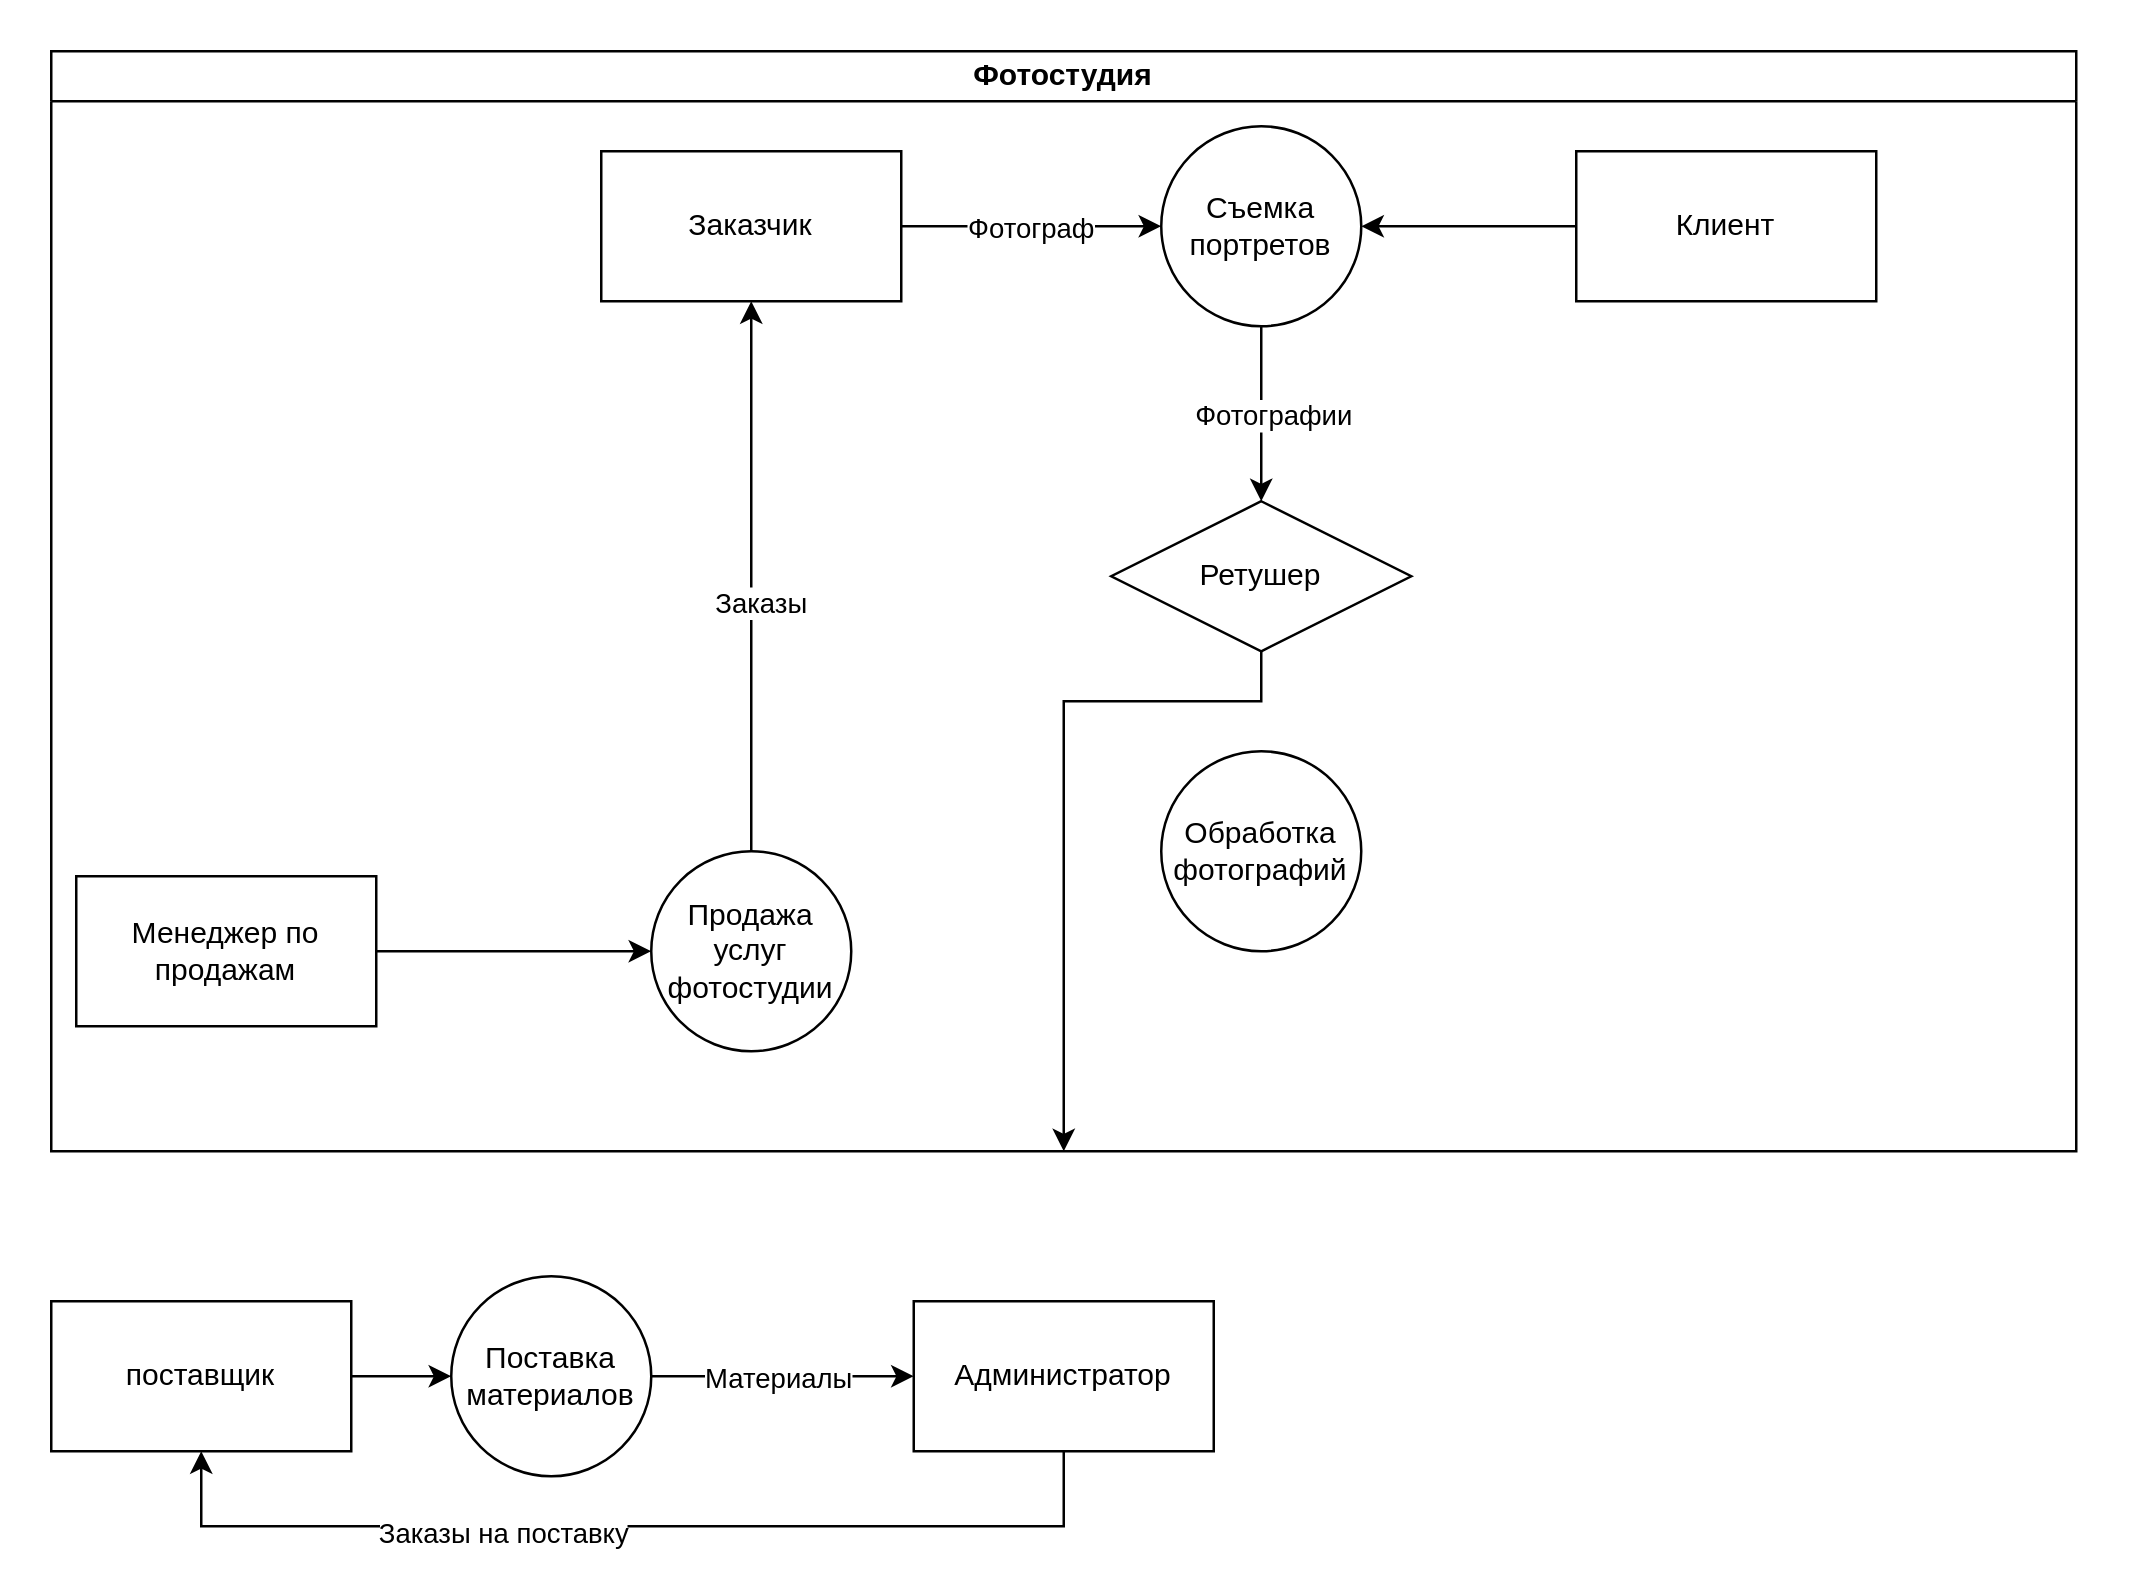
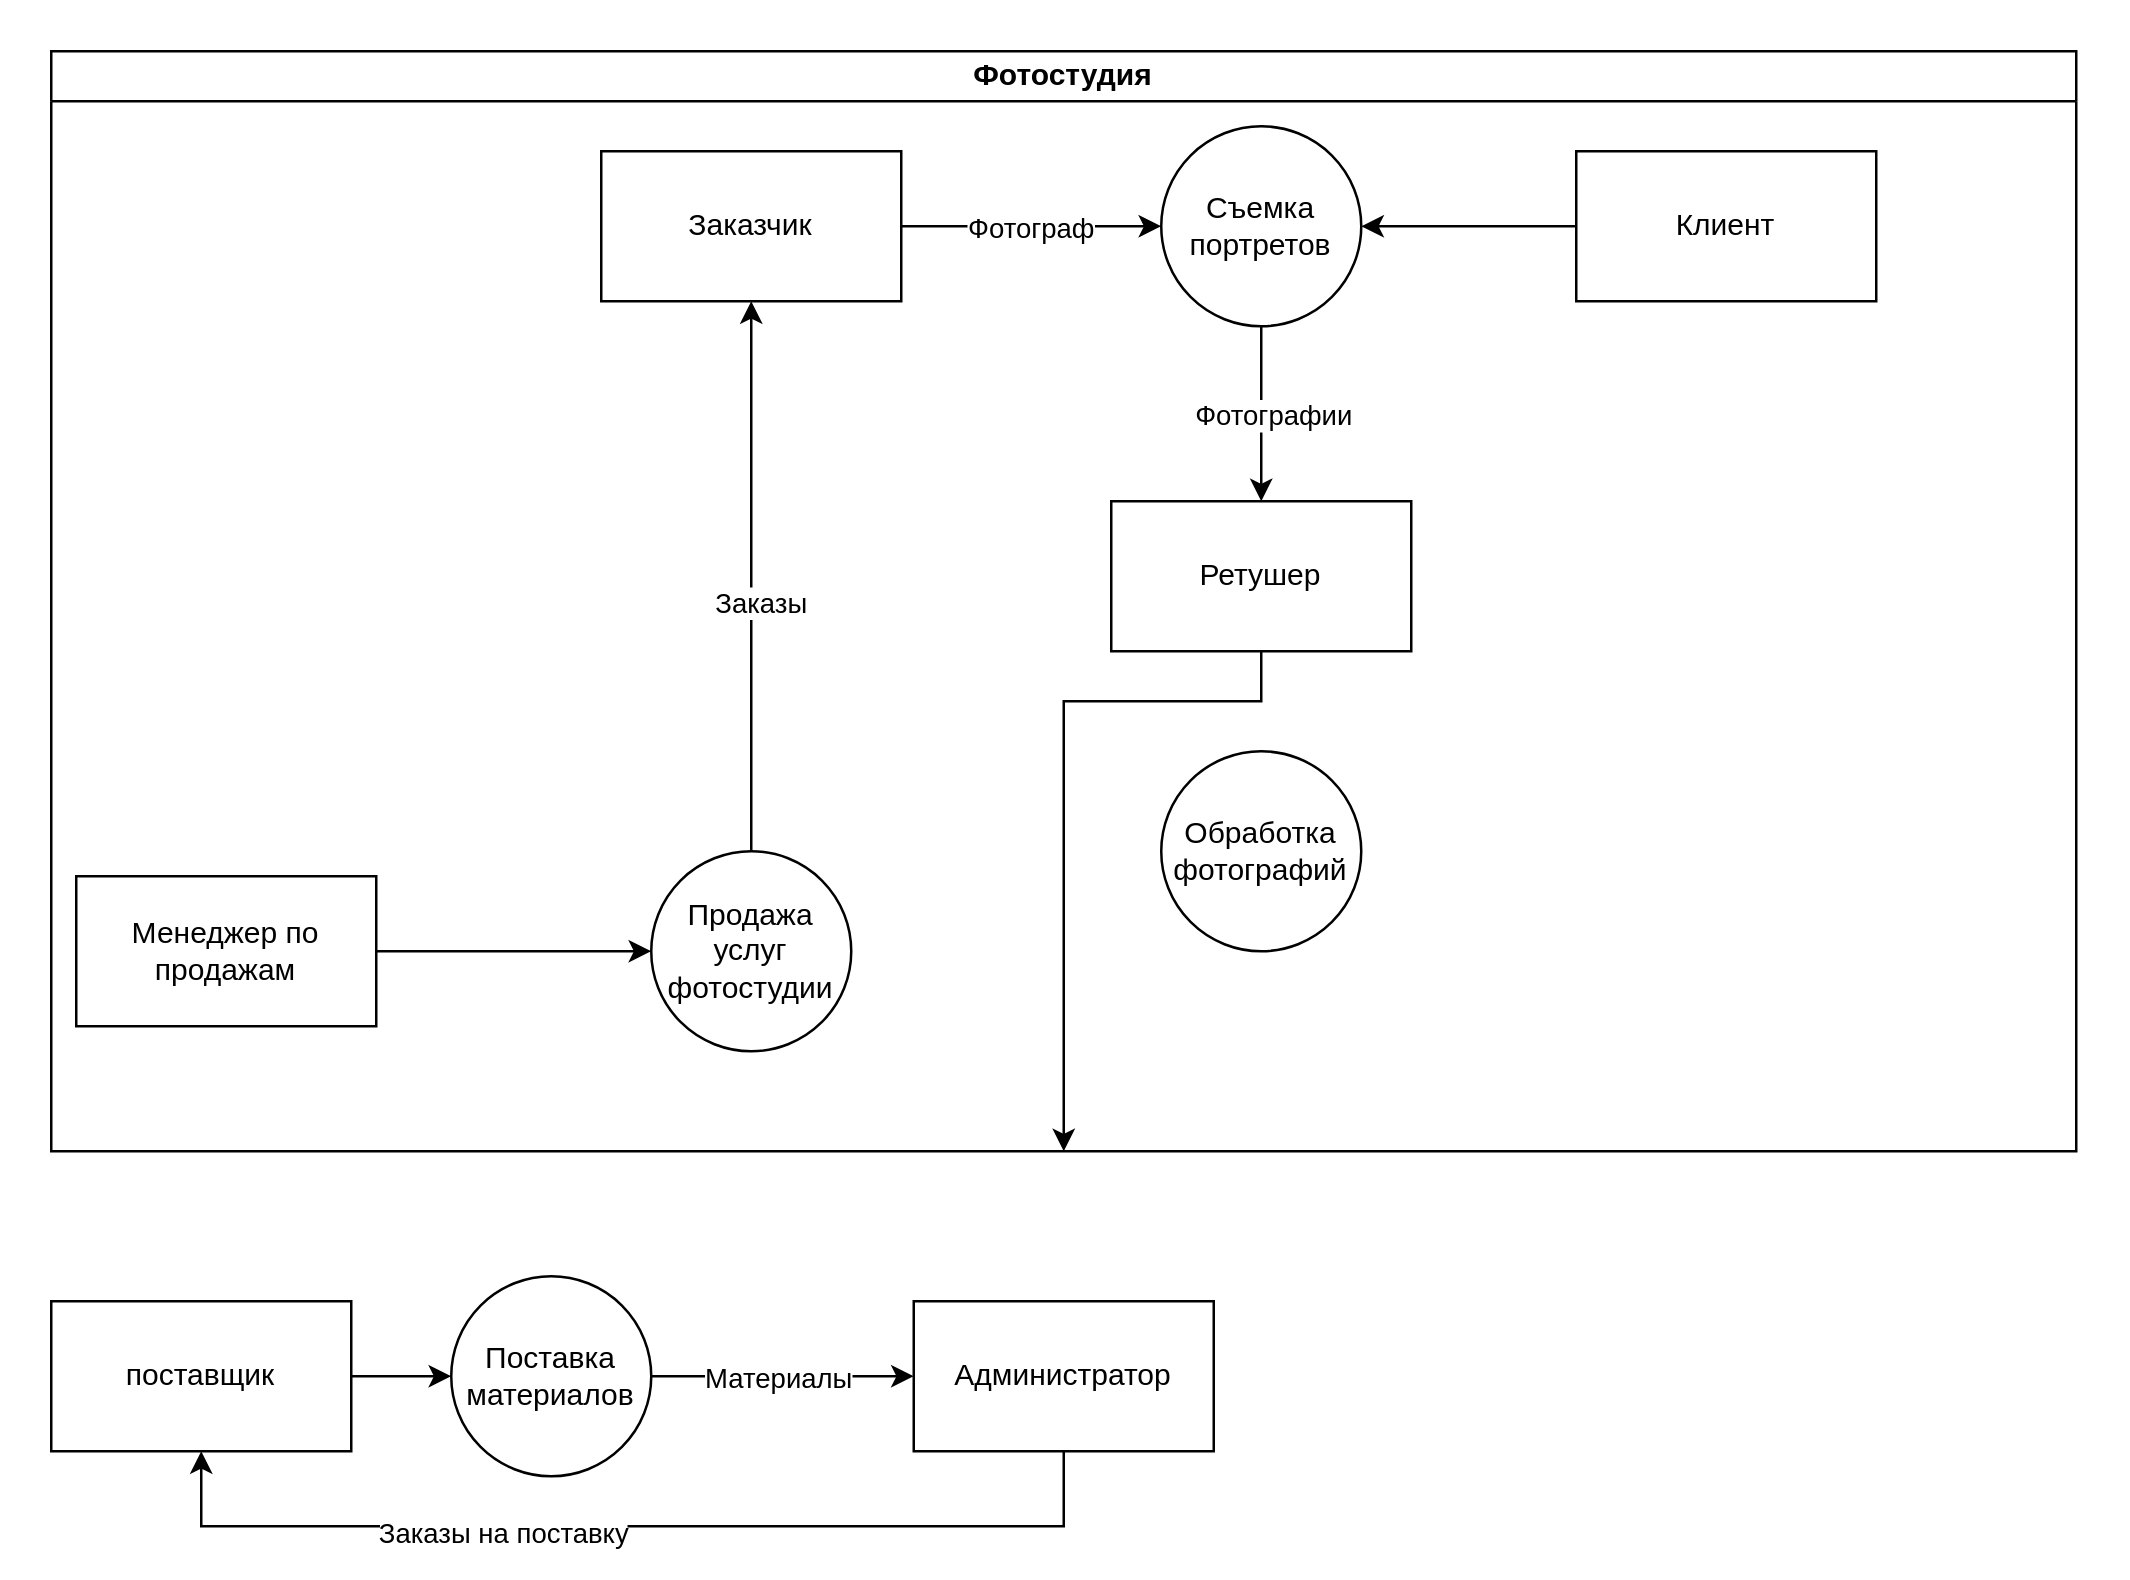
node "Ретушер": shape diamond -> rectangle
